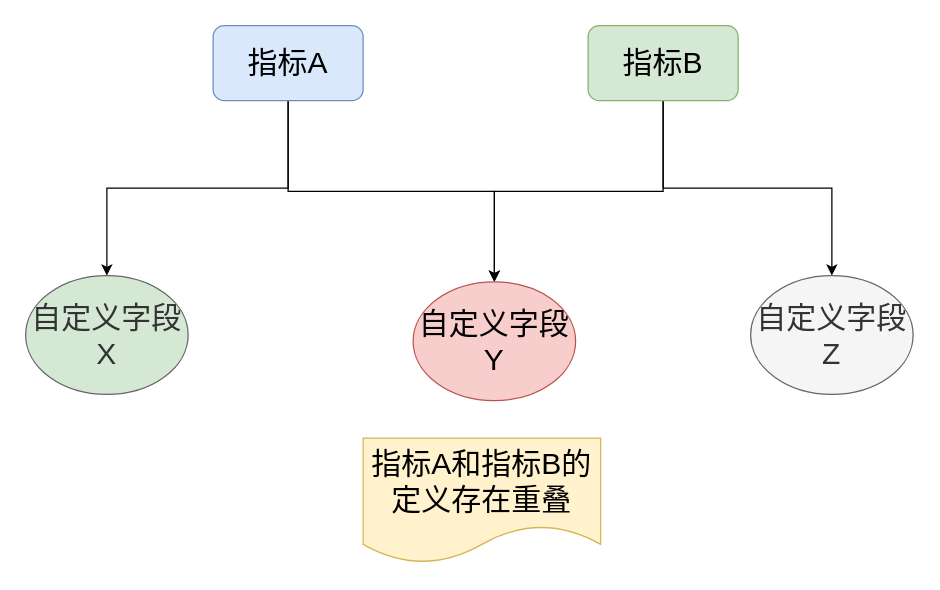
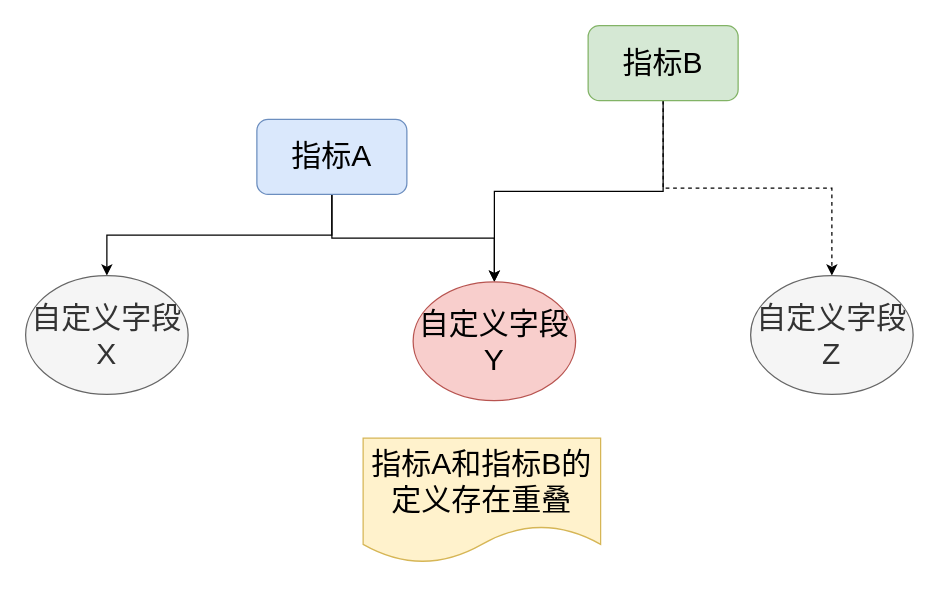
node "指标A": moved (288, 63) -> (332, 157)
edge "指标B" -> "自定义字段Z": style solid -> dashed
node "自定义字段X": fillcolor #d5e8d4 -> #f5f5f5
